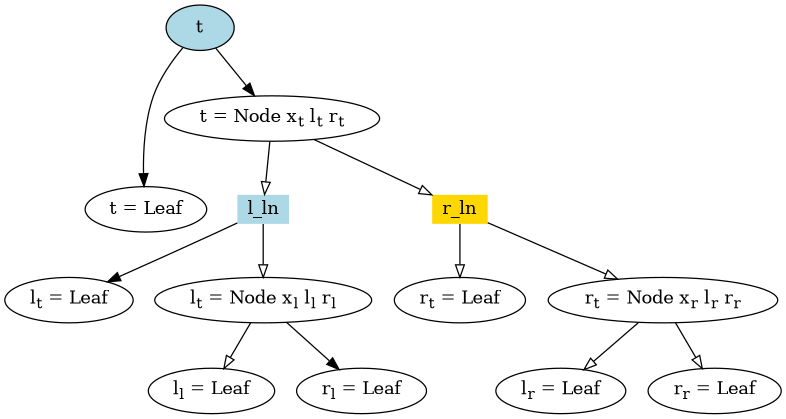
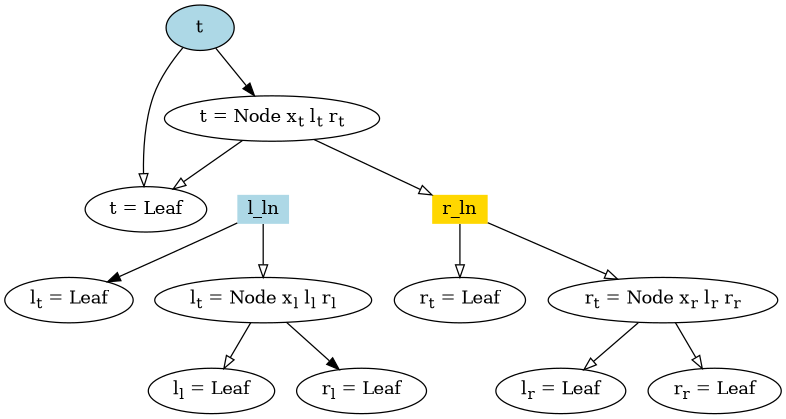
edge "t" -> "t = Leaf": arrowhead normal -> onormal
edge "t = Node x" -> "l_ln": now "t = Node x" -> "t = Leaf"
